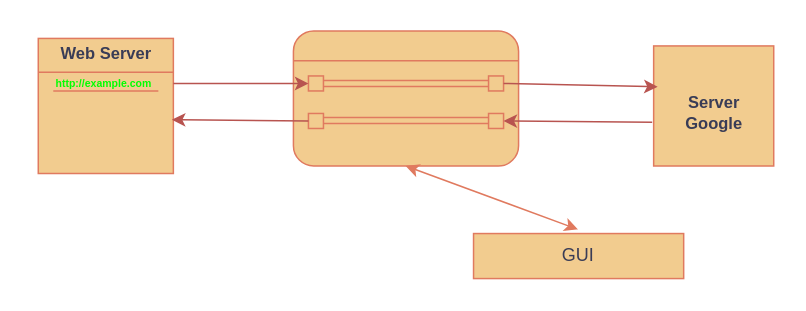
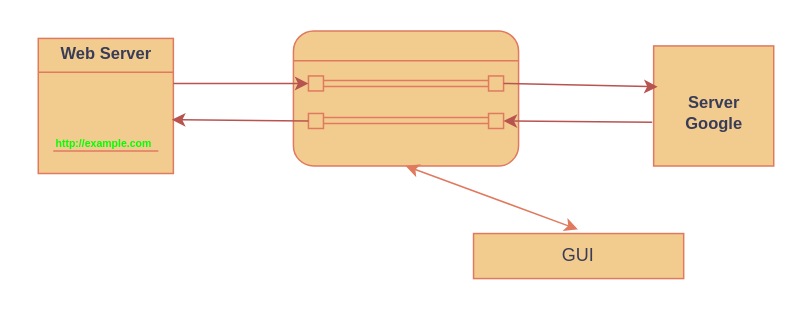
node "http://example.com": moved (106, 83) -> (106, 143)
